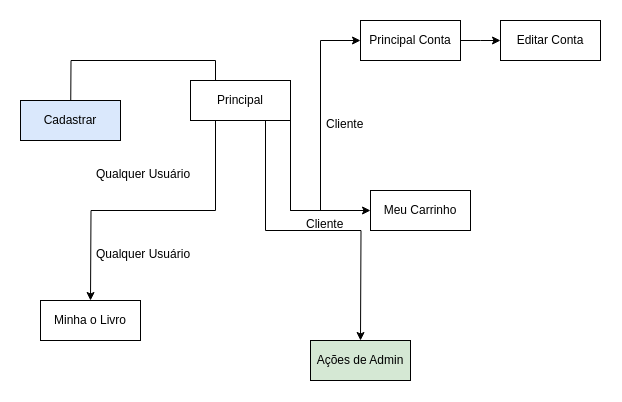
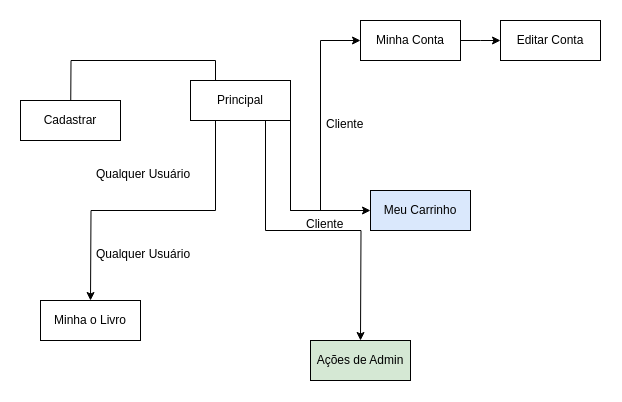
node "Principal Conta": label "Principal Conta" -> "Minha Conta"
node "Cadastrar": fillcolor #dae8fc -> #ffffff
node "Meu Carrinho": fillcolor #ffffff -> #dae8fc
